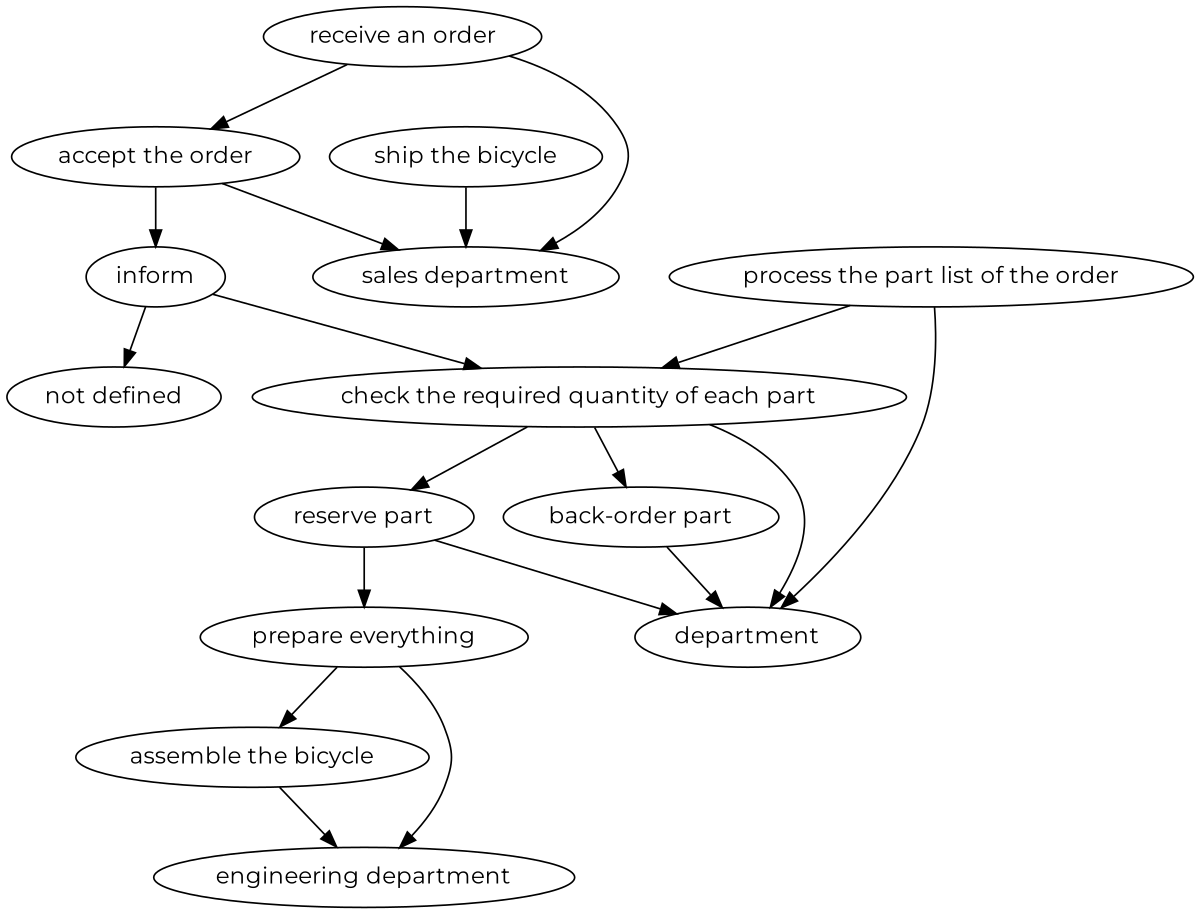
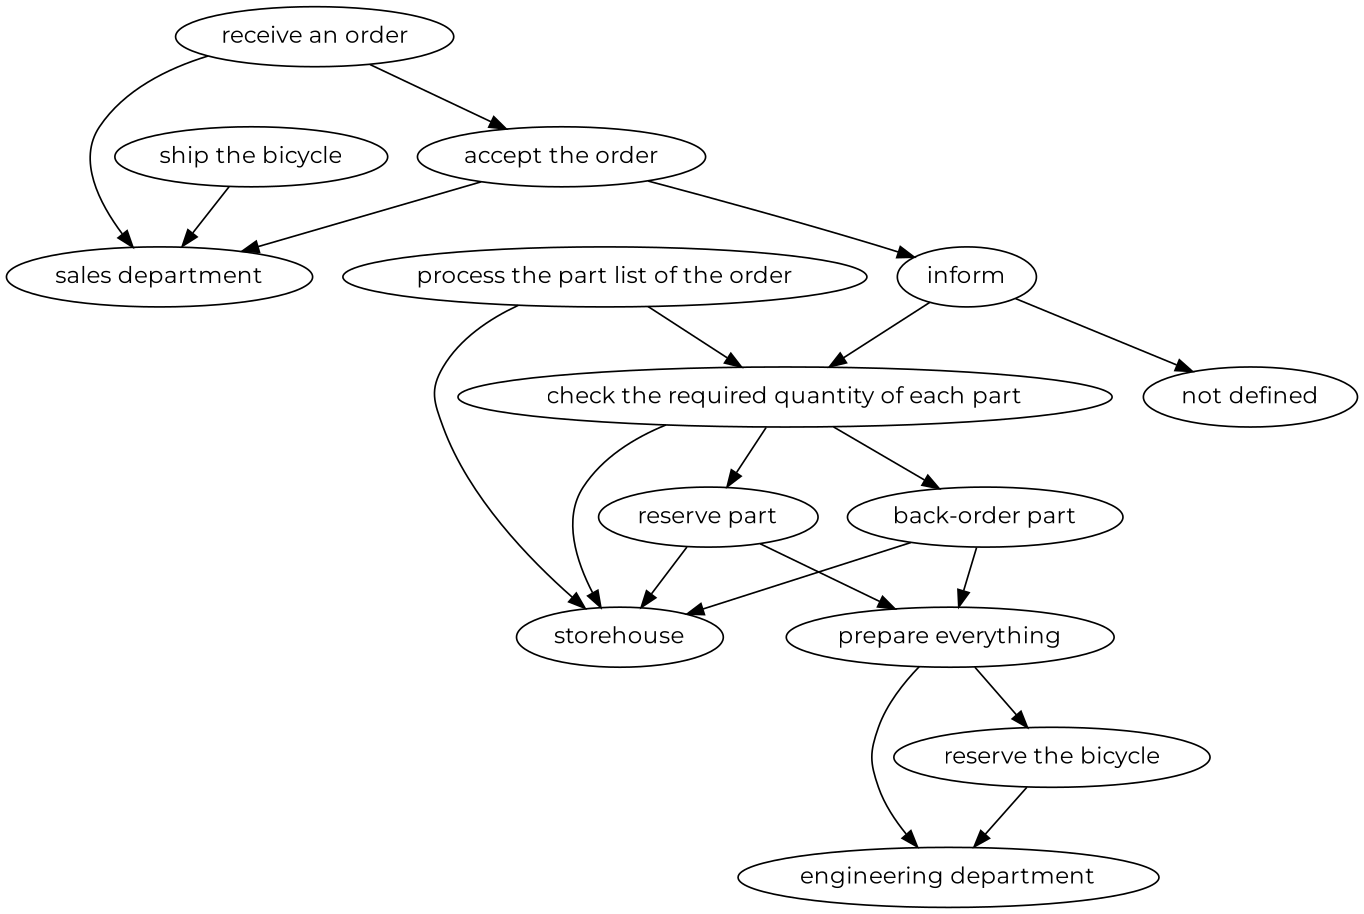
edge "back-order part" -> "prepare everything": added
node "department": label "department" -> "storehouse"
node "assemble the bicycle": label "assemble the bicycle" -> "reserve the bicycle"
